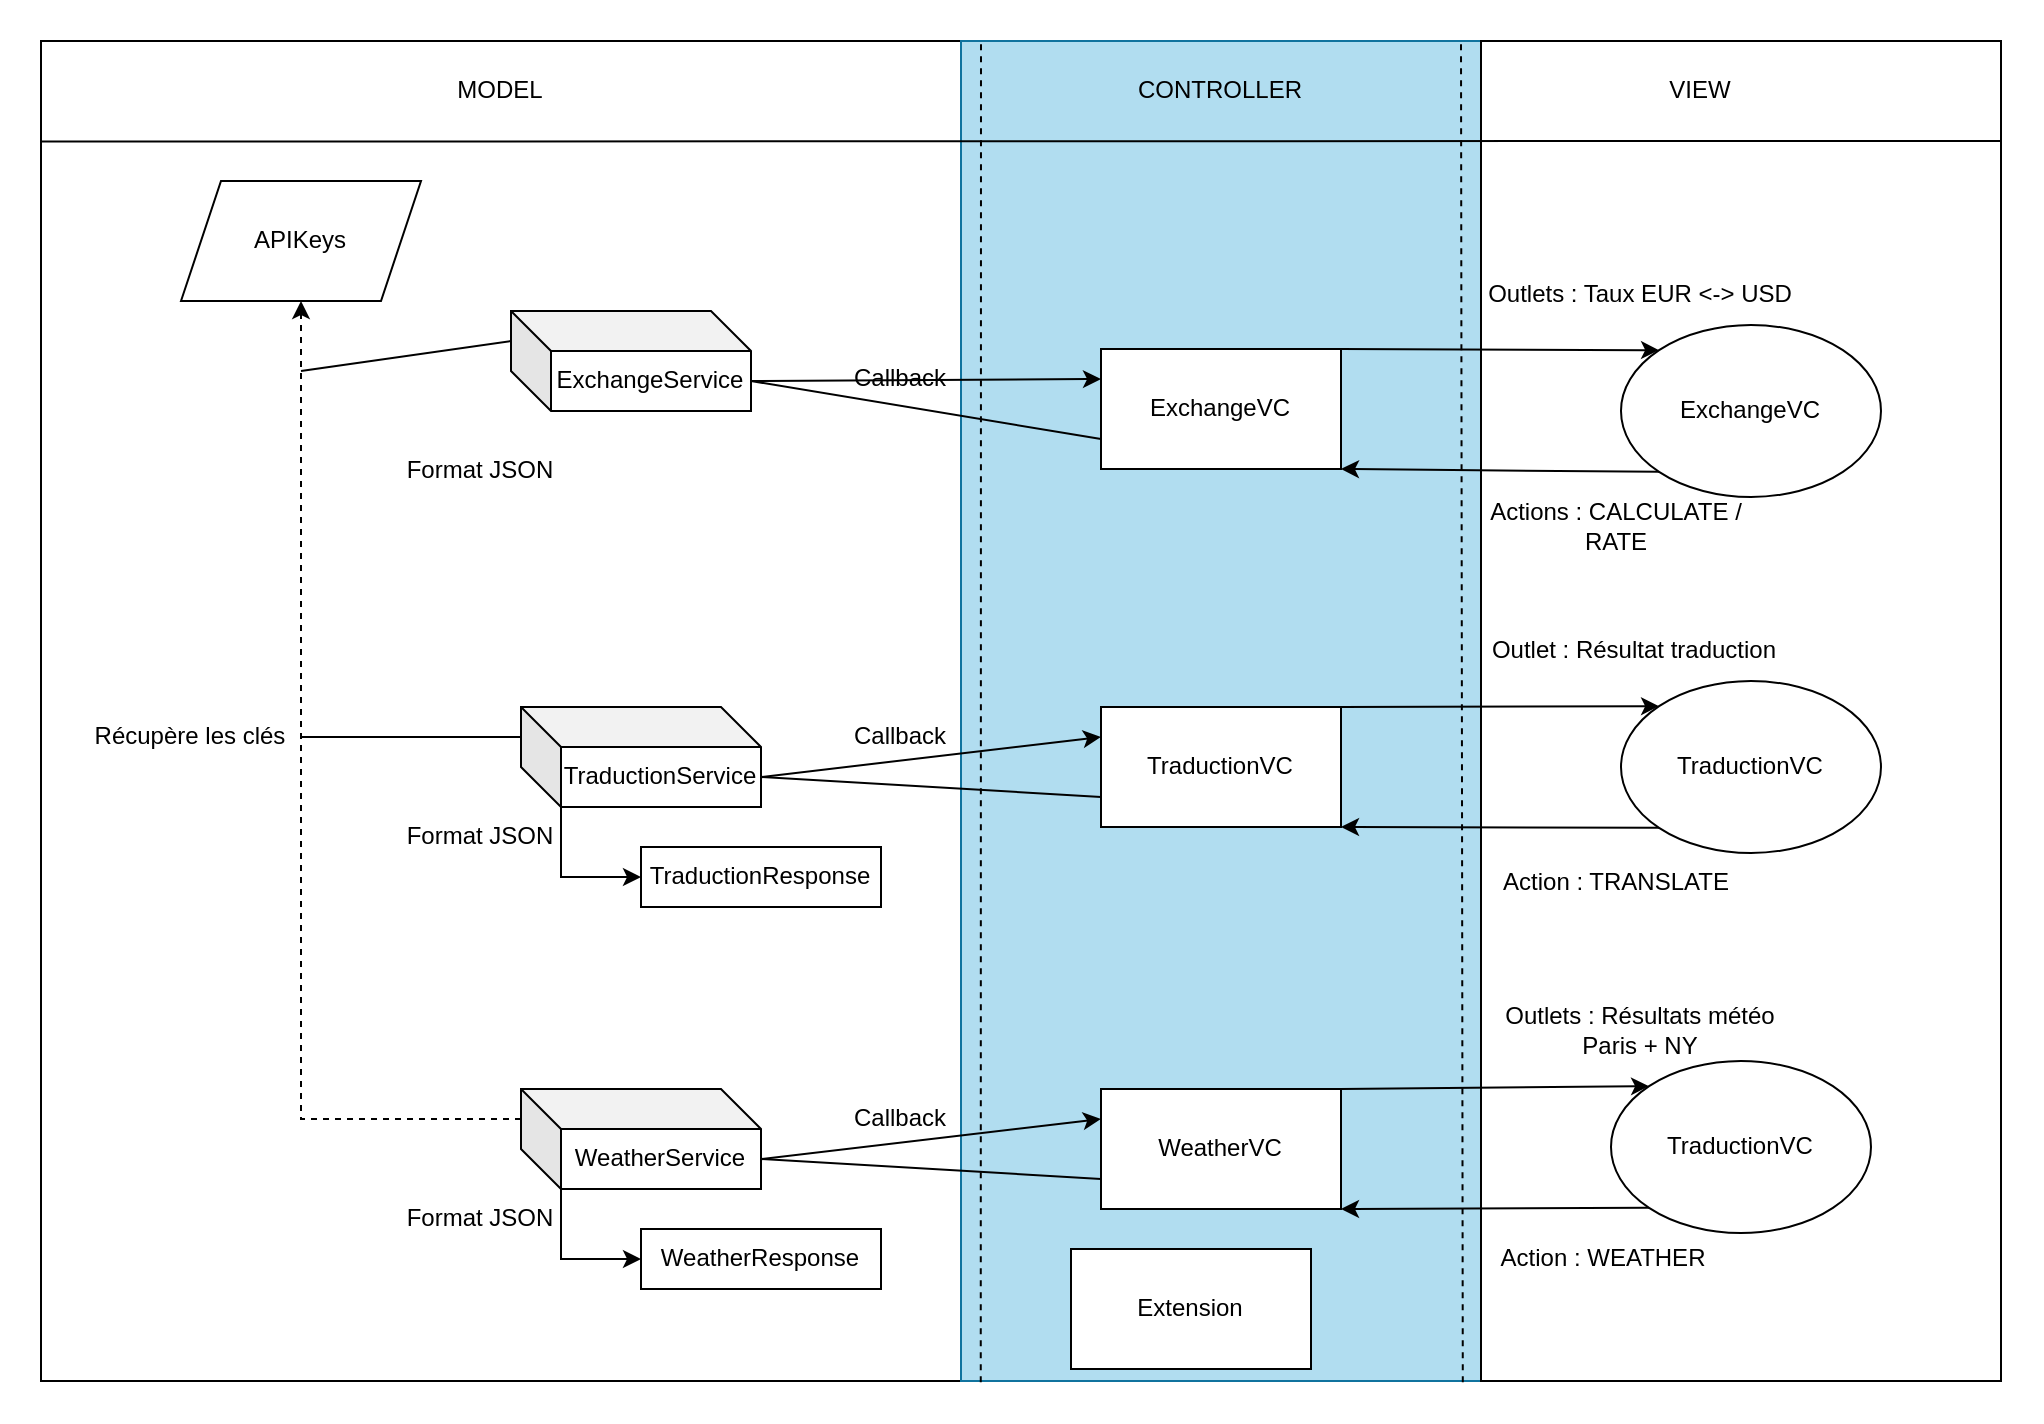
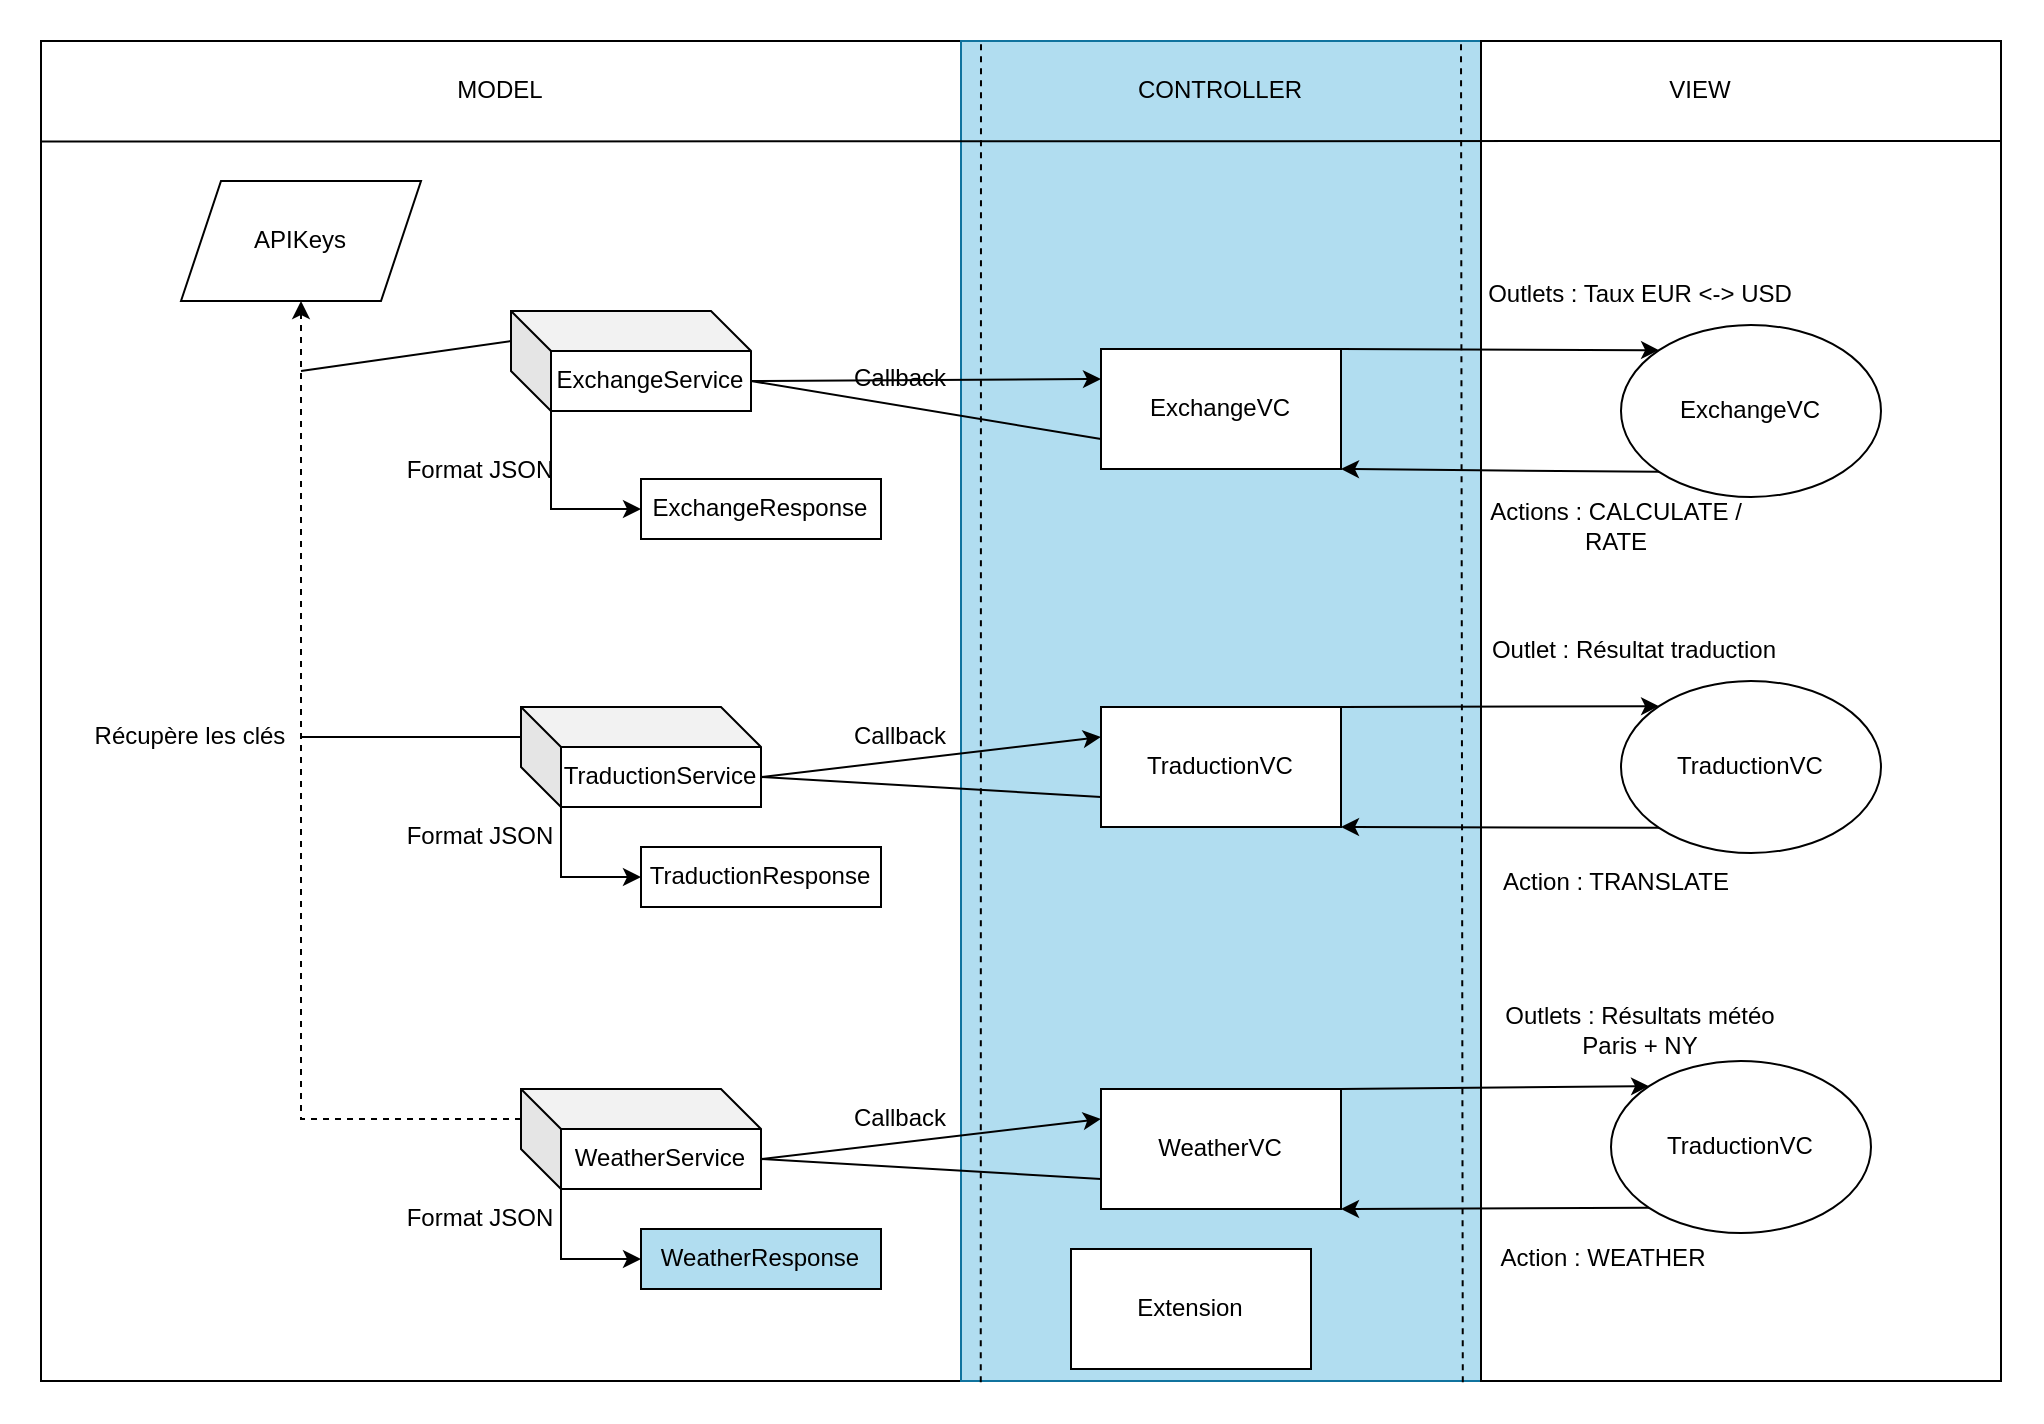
edge "ExchangeService" -> "ExchangeResponse": added
node "ExchangeResponse": added
node "WeatherResponse": fillcolor #ffffff -> #b1ddf0
